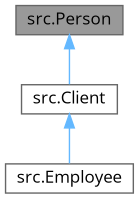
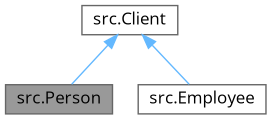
edge "src.Client" -> "src.Person": reversed
